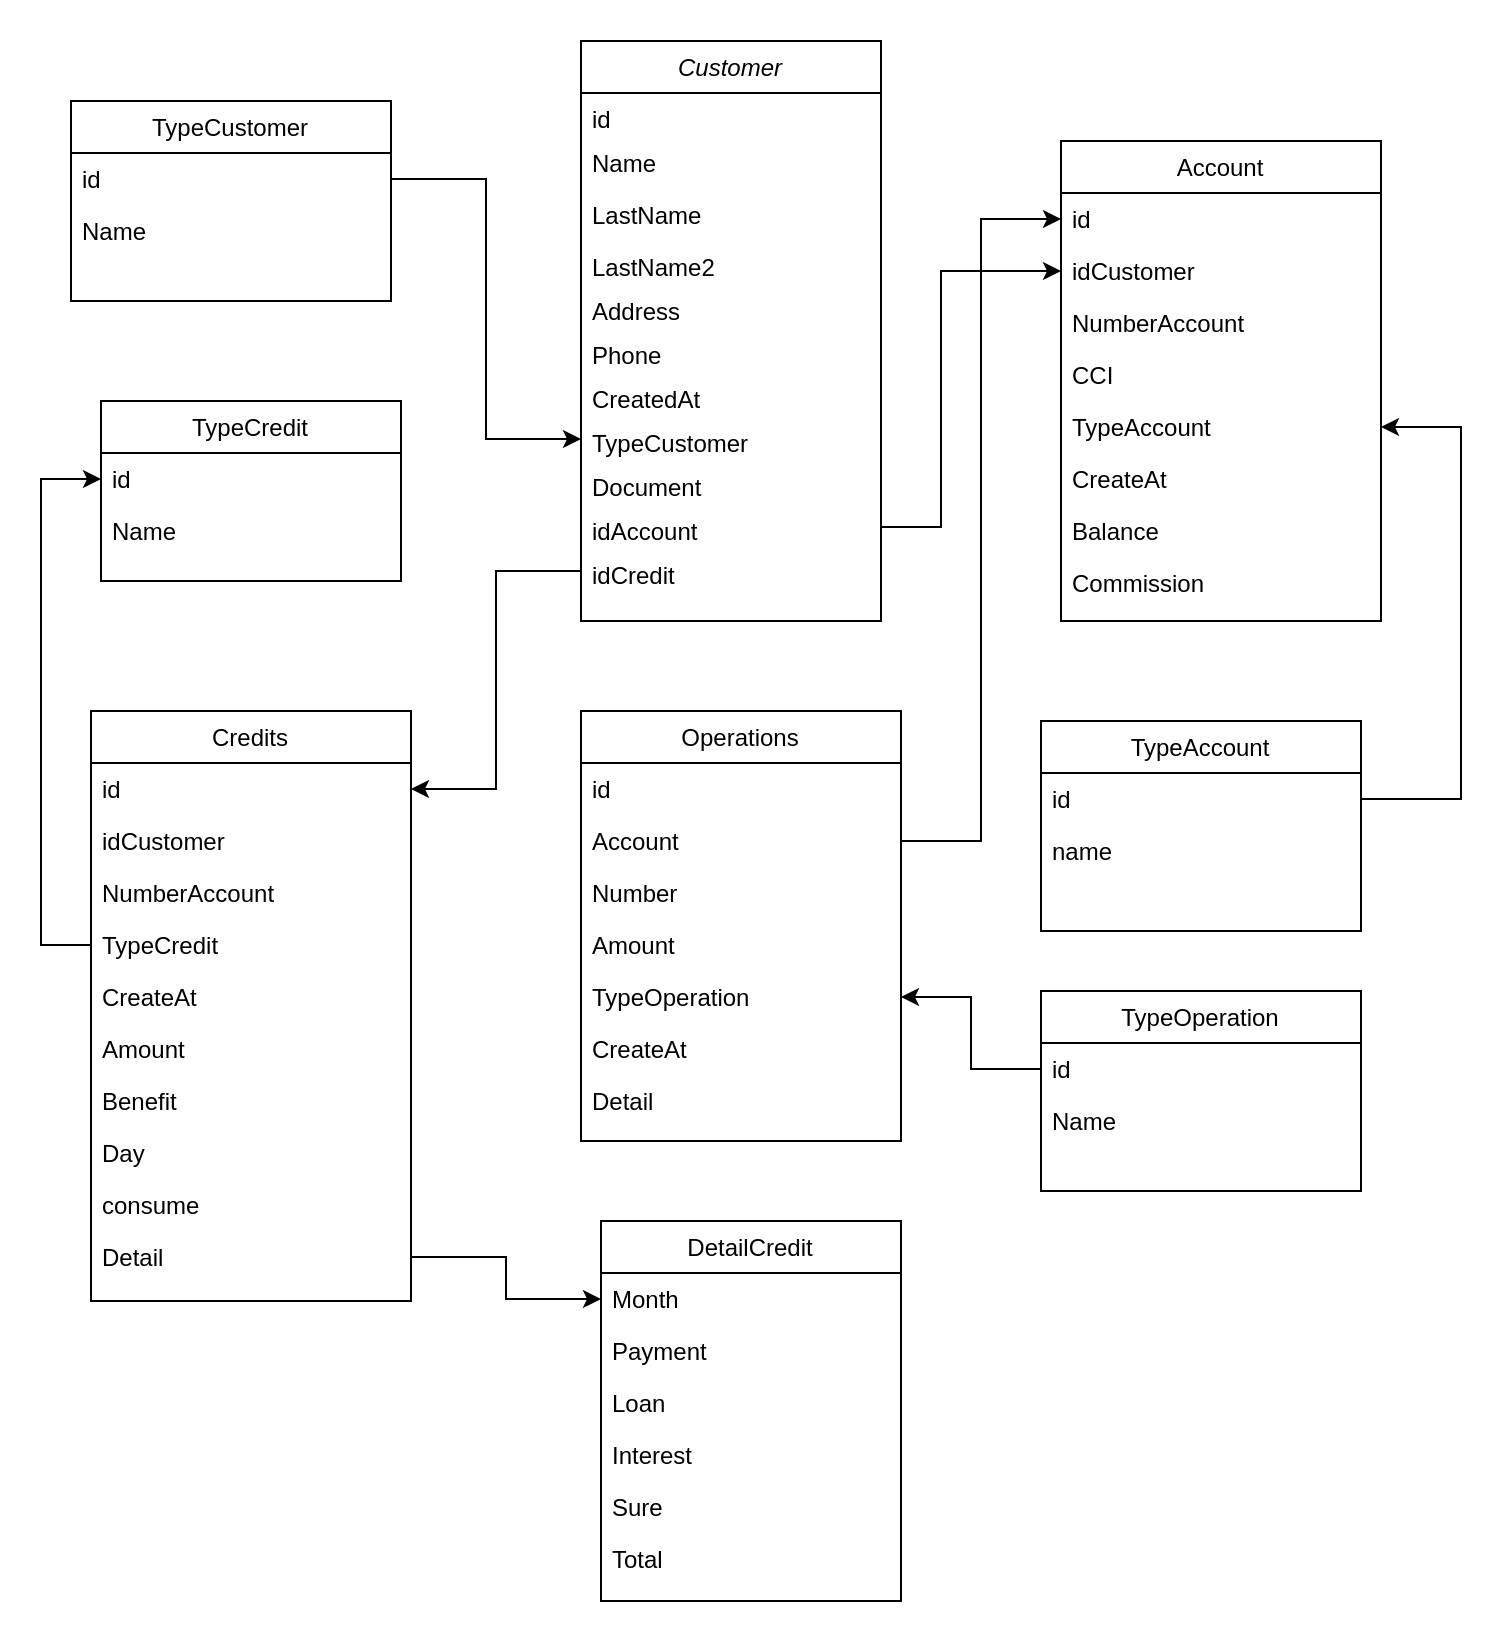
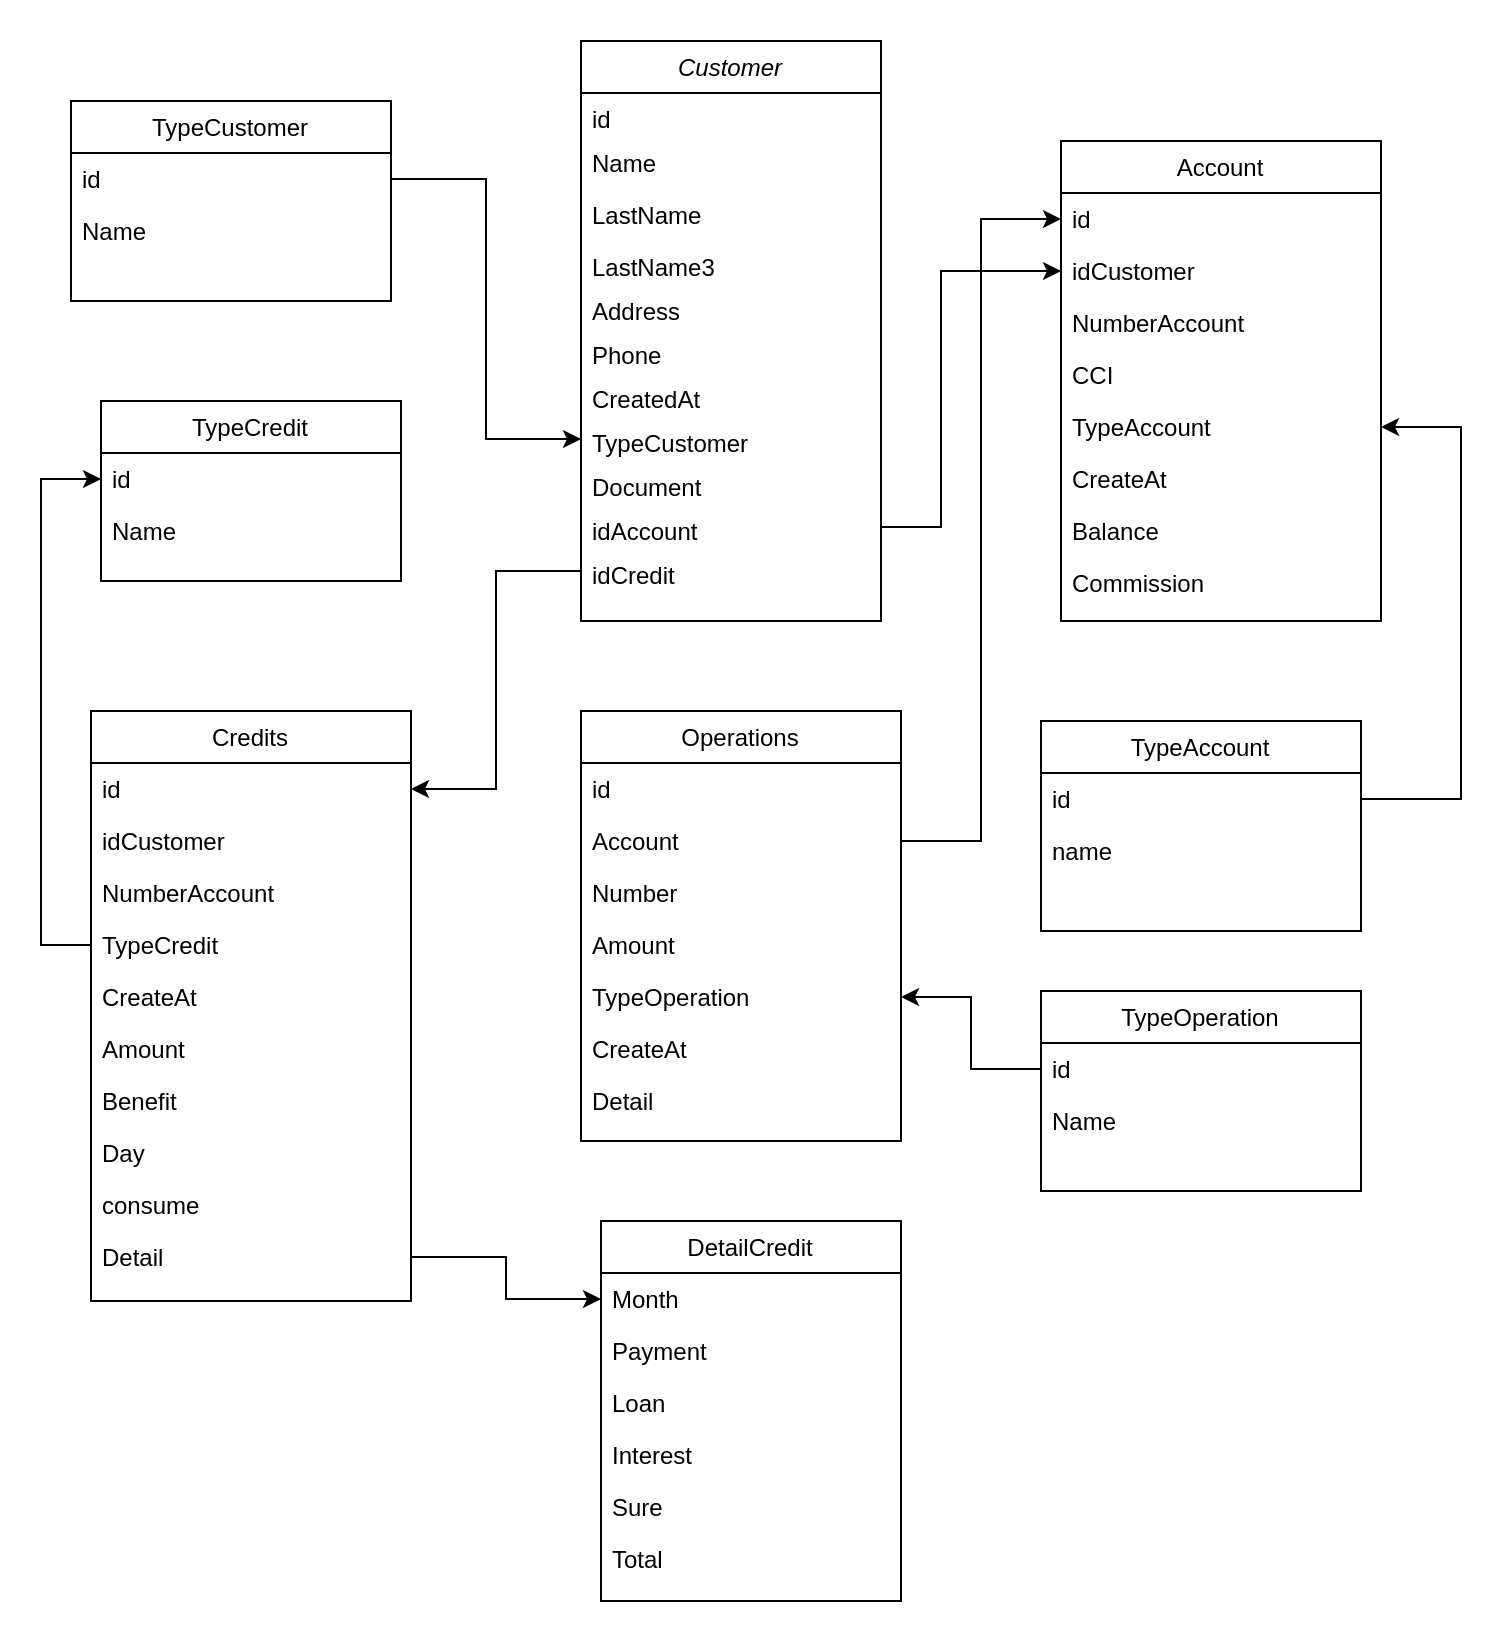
node "LastName2": label "LastName2" -> "LastName3"
